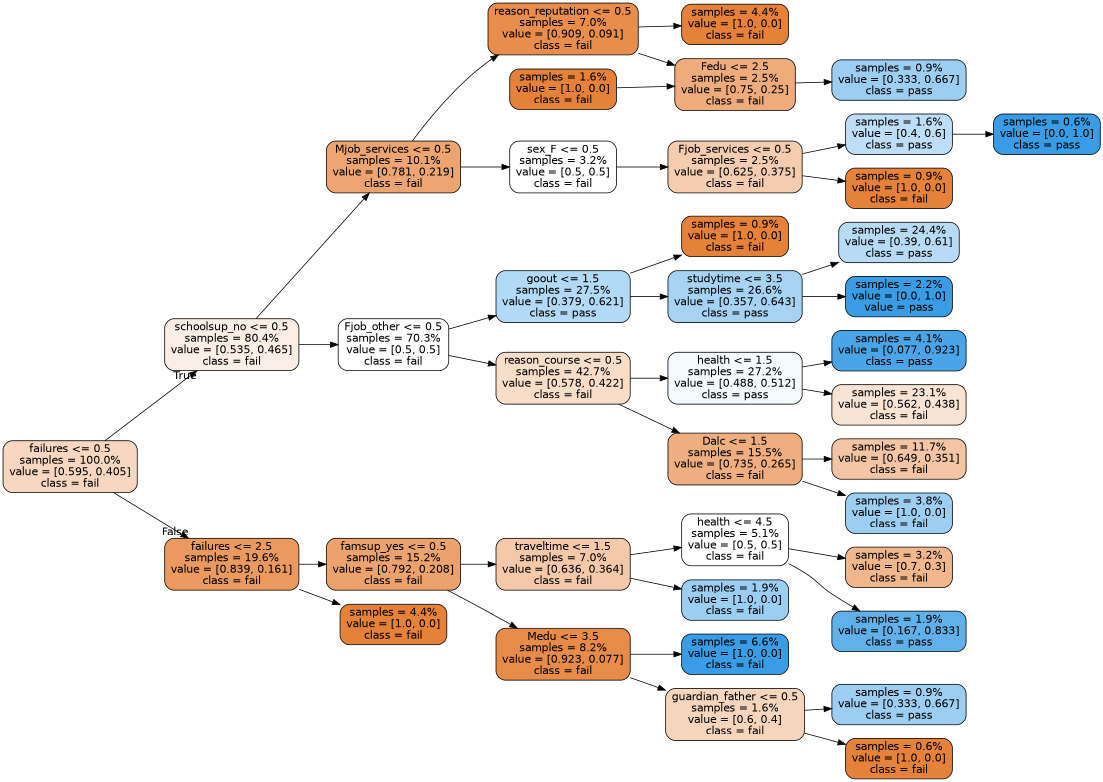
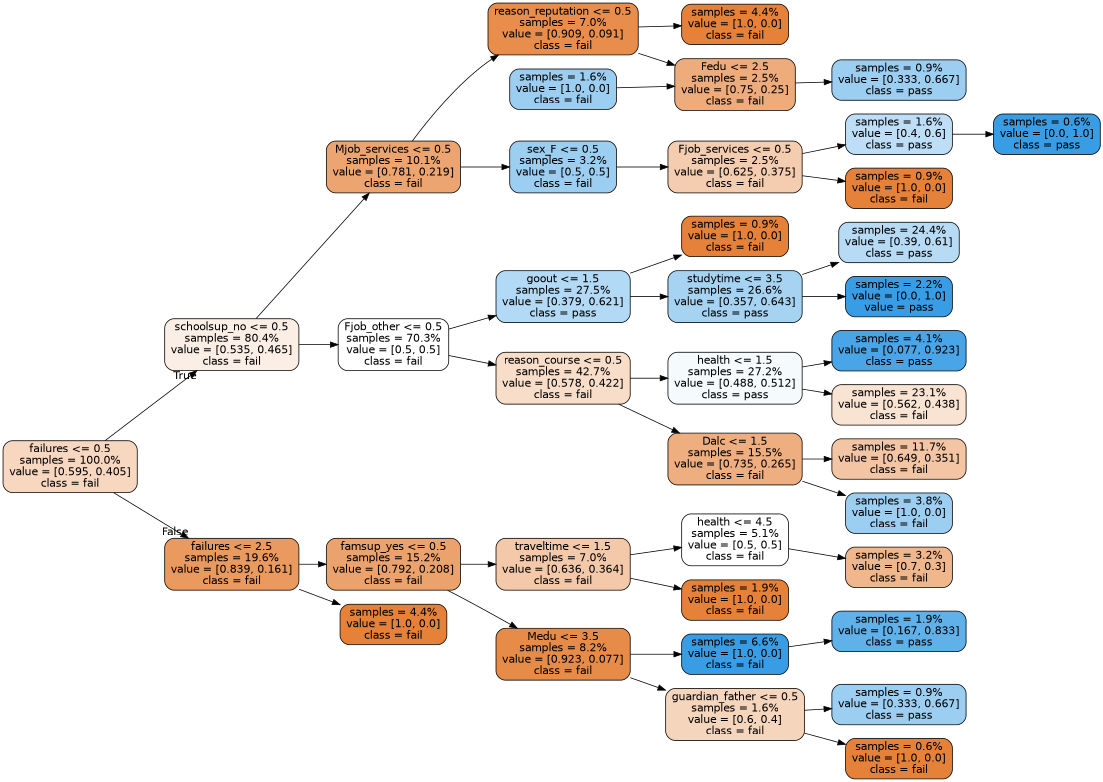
node "samples = 1.6% value = [1.0, 0.0] class = fail": fillcolor #e58139ff -> #399de57f
node "sex_F <= 0.5 samples = 3.2% value = [0.5, 0.5] class = fail": fillcolor #e5813900 -> #399de57f
edge "health <= 4.5 samples = 5.1% value = [0.5, 0.5] class = fail" -> "samples = 1.9% value = [0.167, 0.833] class = pass": now "samples = 6.6% value = [1.0, 0.0] class = fail" -> "samples = 1.9% value = [0.167, 0.833] class = pass"
node "samples = 1.9% value = [1.0, 0.0] class = fail": fillcolor #399de57f -> #e58139ff
